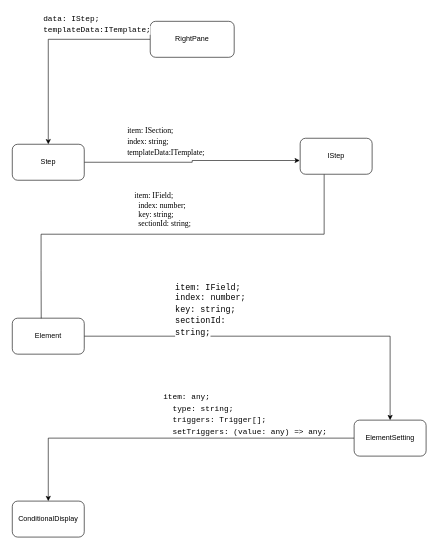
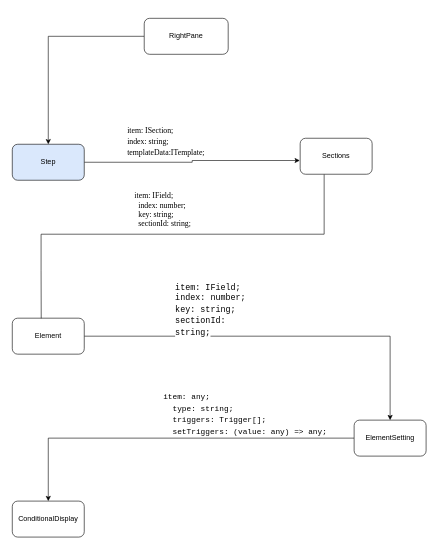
node "data: IStep; templateData:ITemplate;": removed
node "RightPane": moved (192, 39) -> (186, 36)
node "IStep": label "IStep" -> "Sections"
node "Step": fillcolor #ffffff -> #dae8fc
